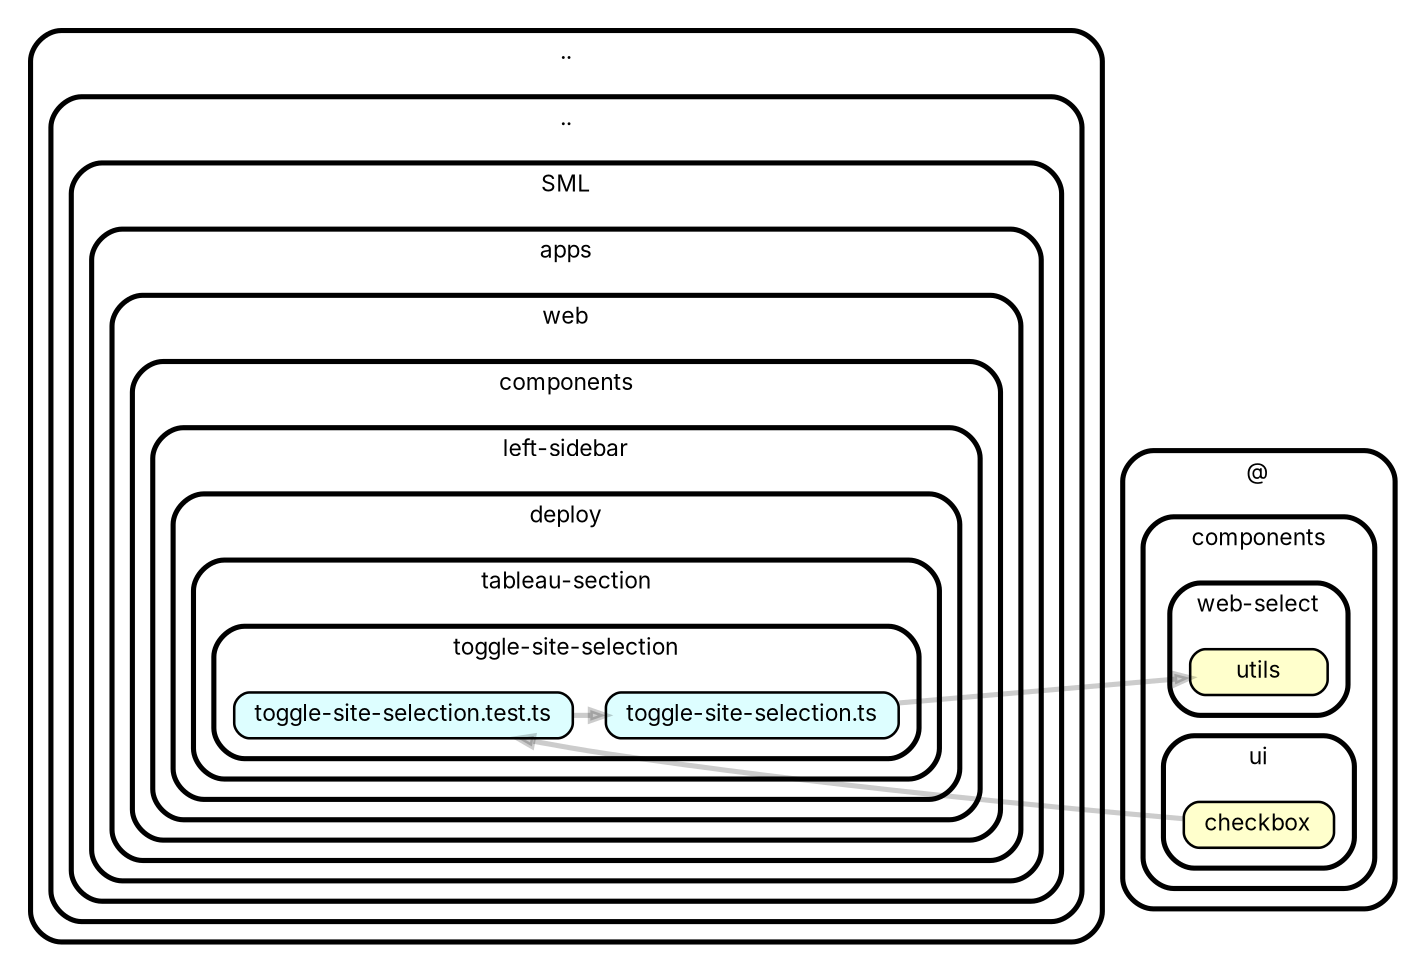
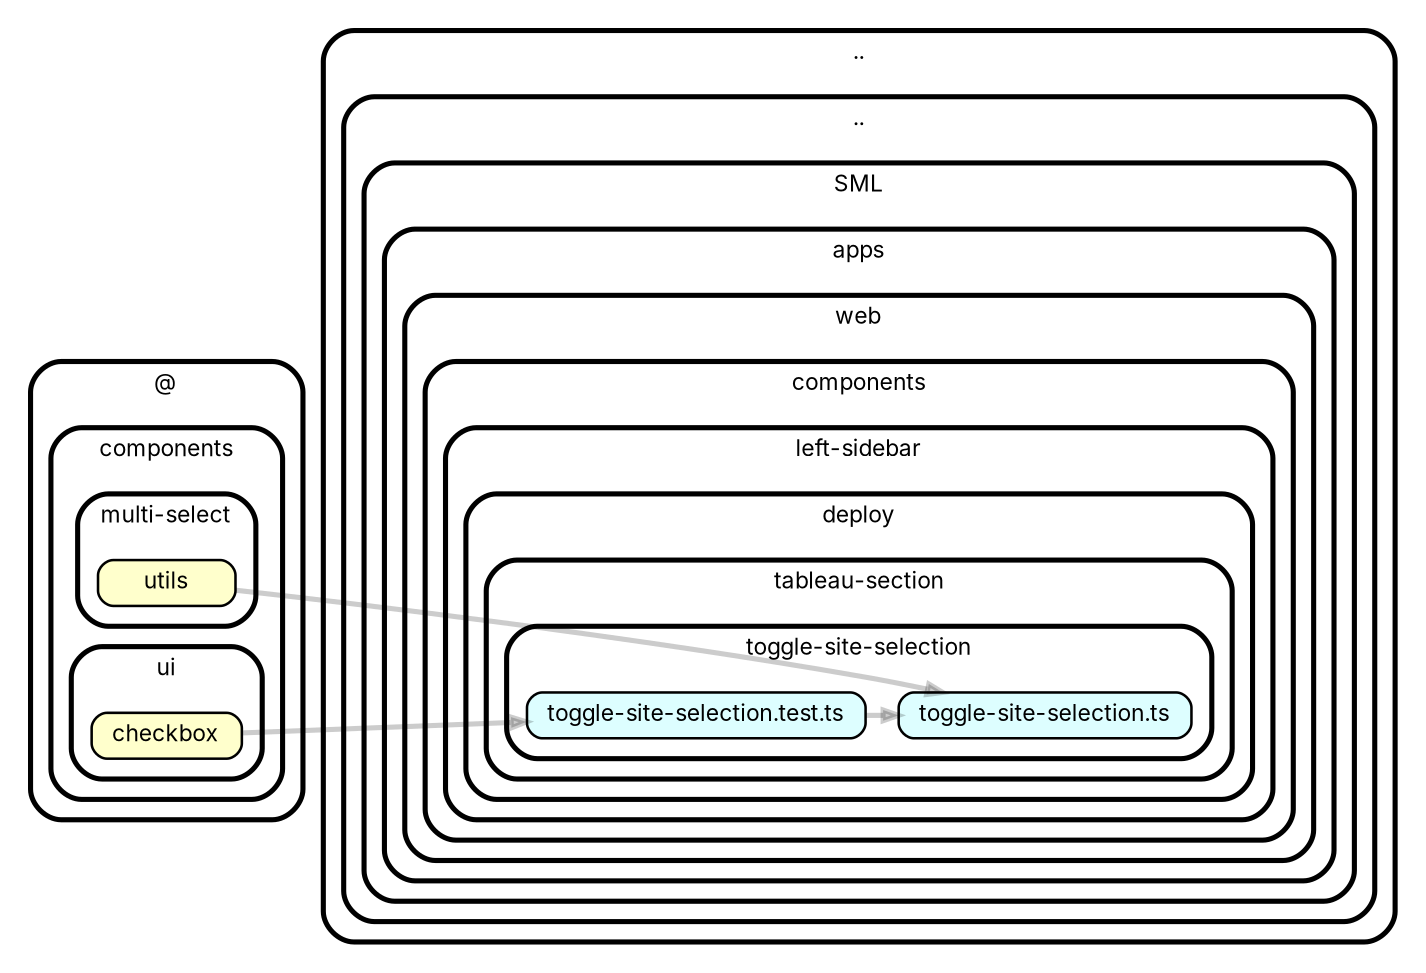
cluster "web-select": label "web-select" -> "multi-select"
edge "toggle-site-selection.ts" -> "utils": reversed
